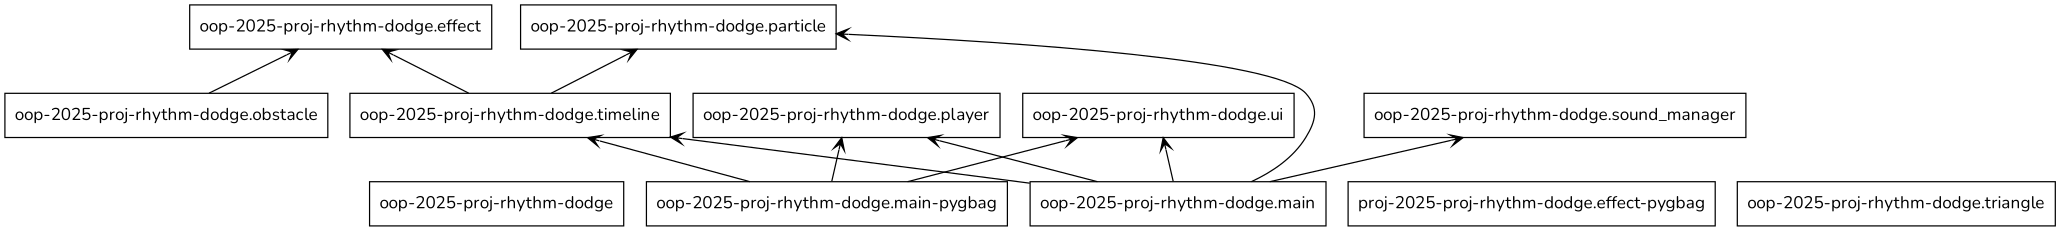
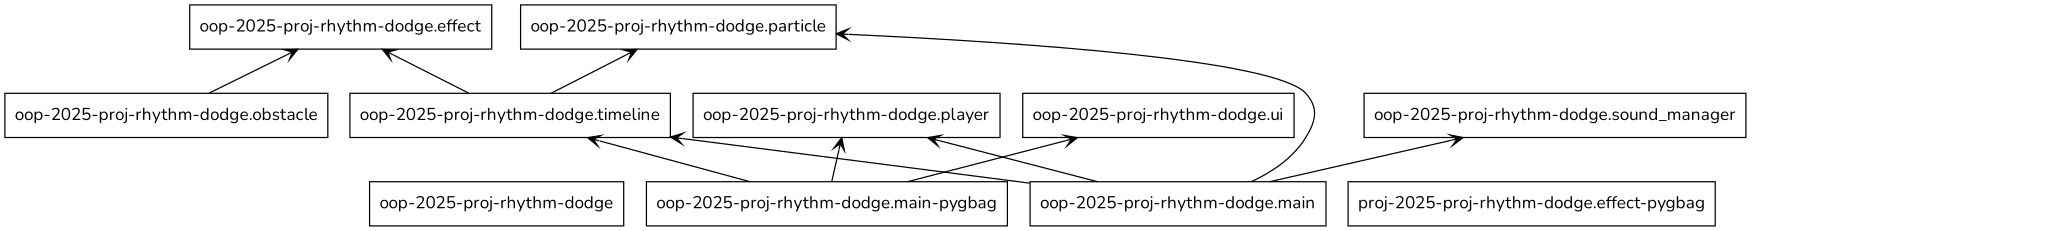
edge "oop-2025-proj-rhythm-dodge.main" -> "oop-2025-proj-rhythm-dodge.ui": removed
node "oop-2025-proj-rhythm-dodge.triangle": removed
